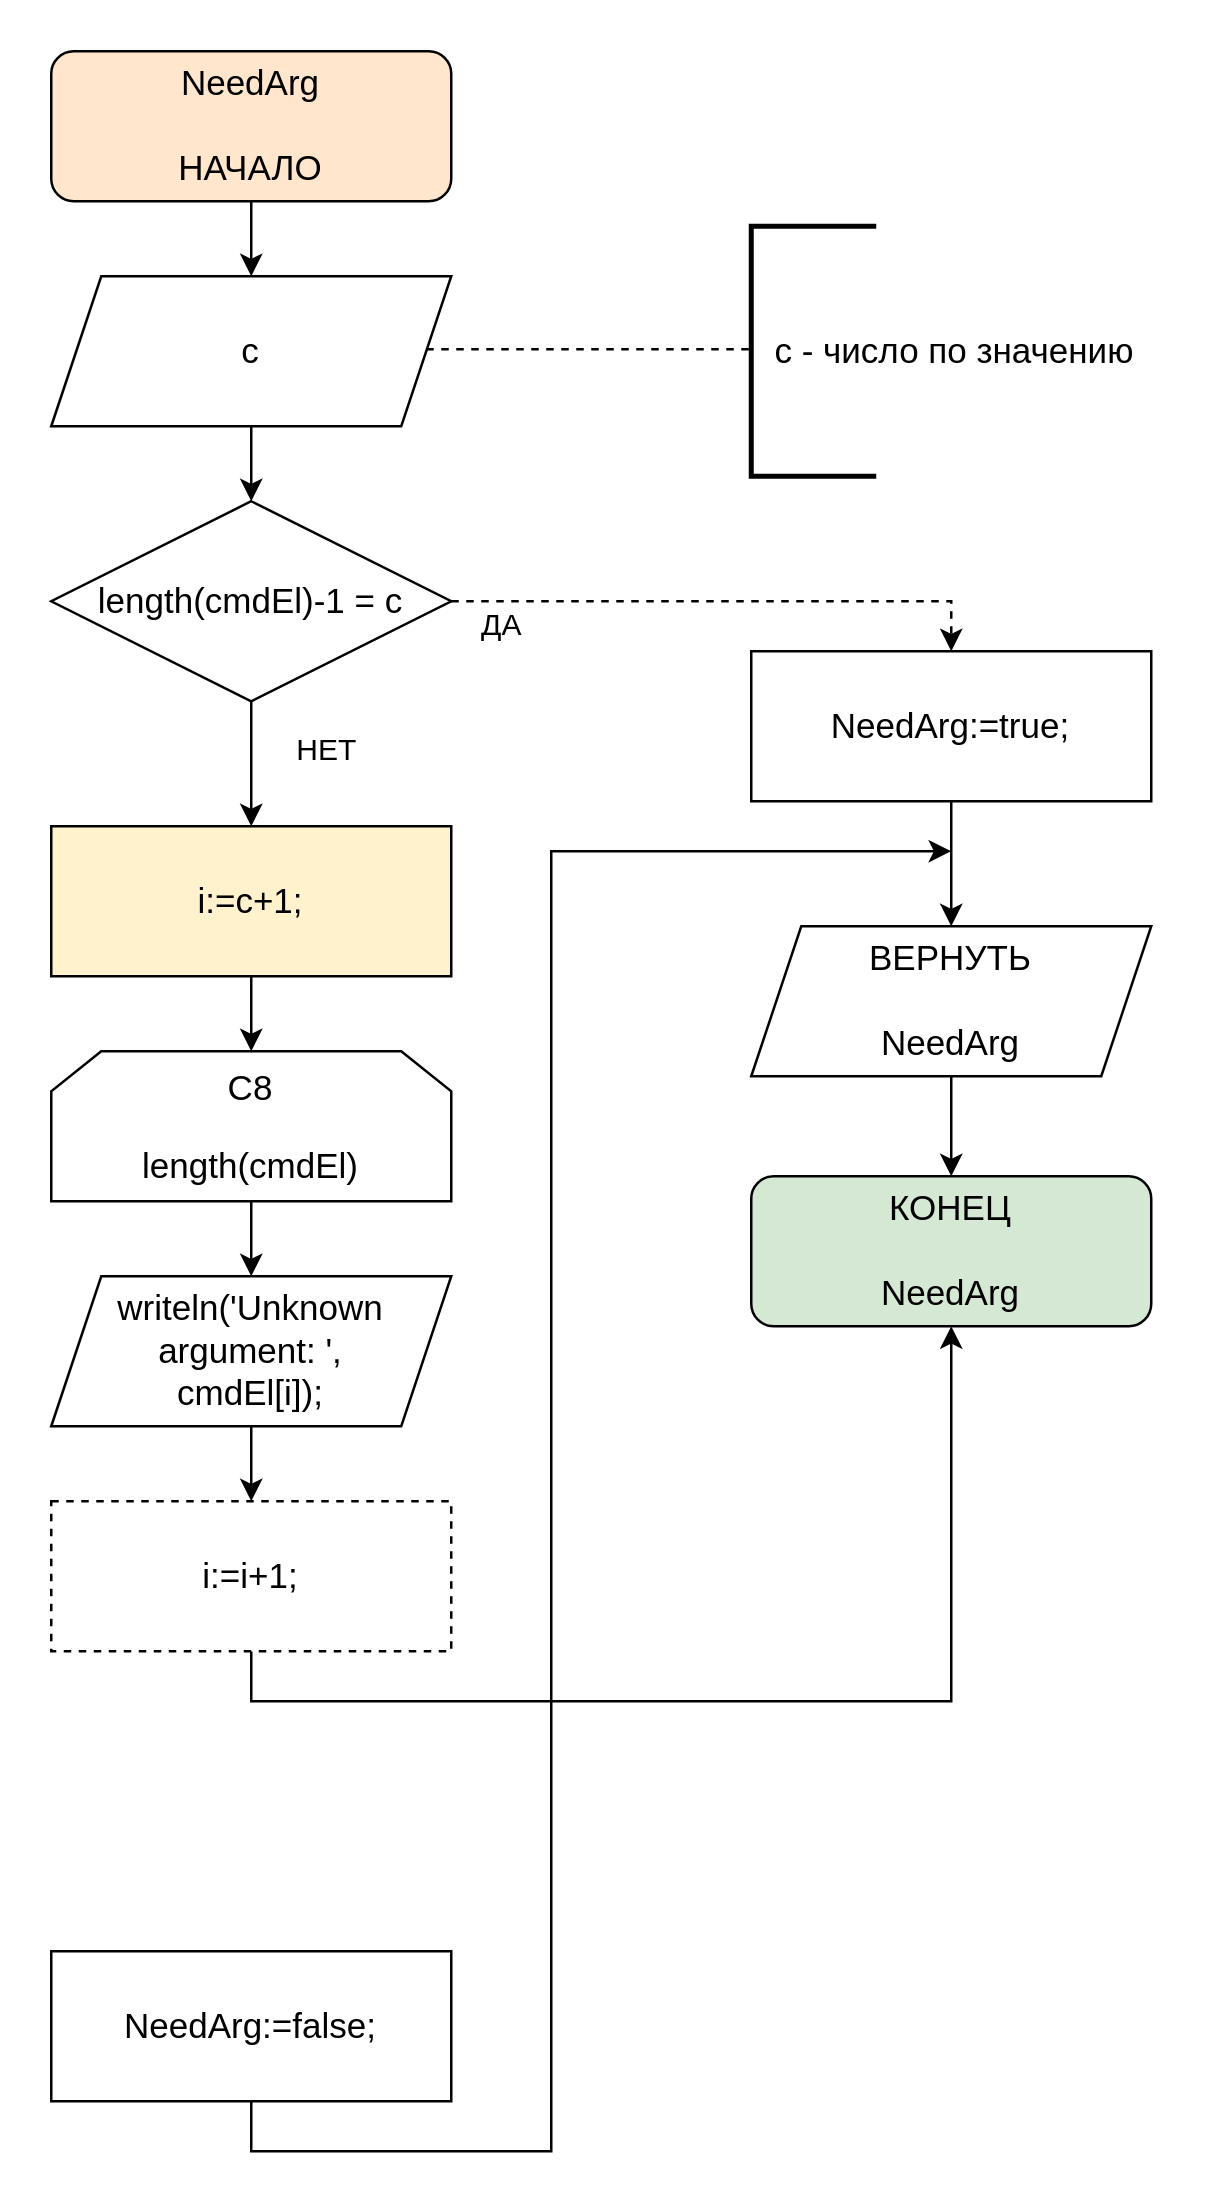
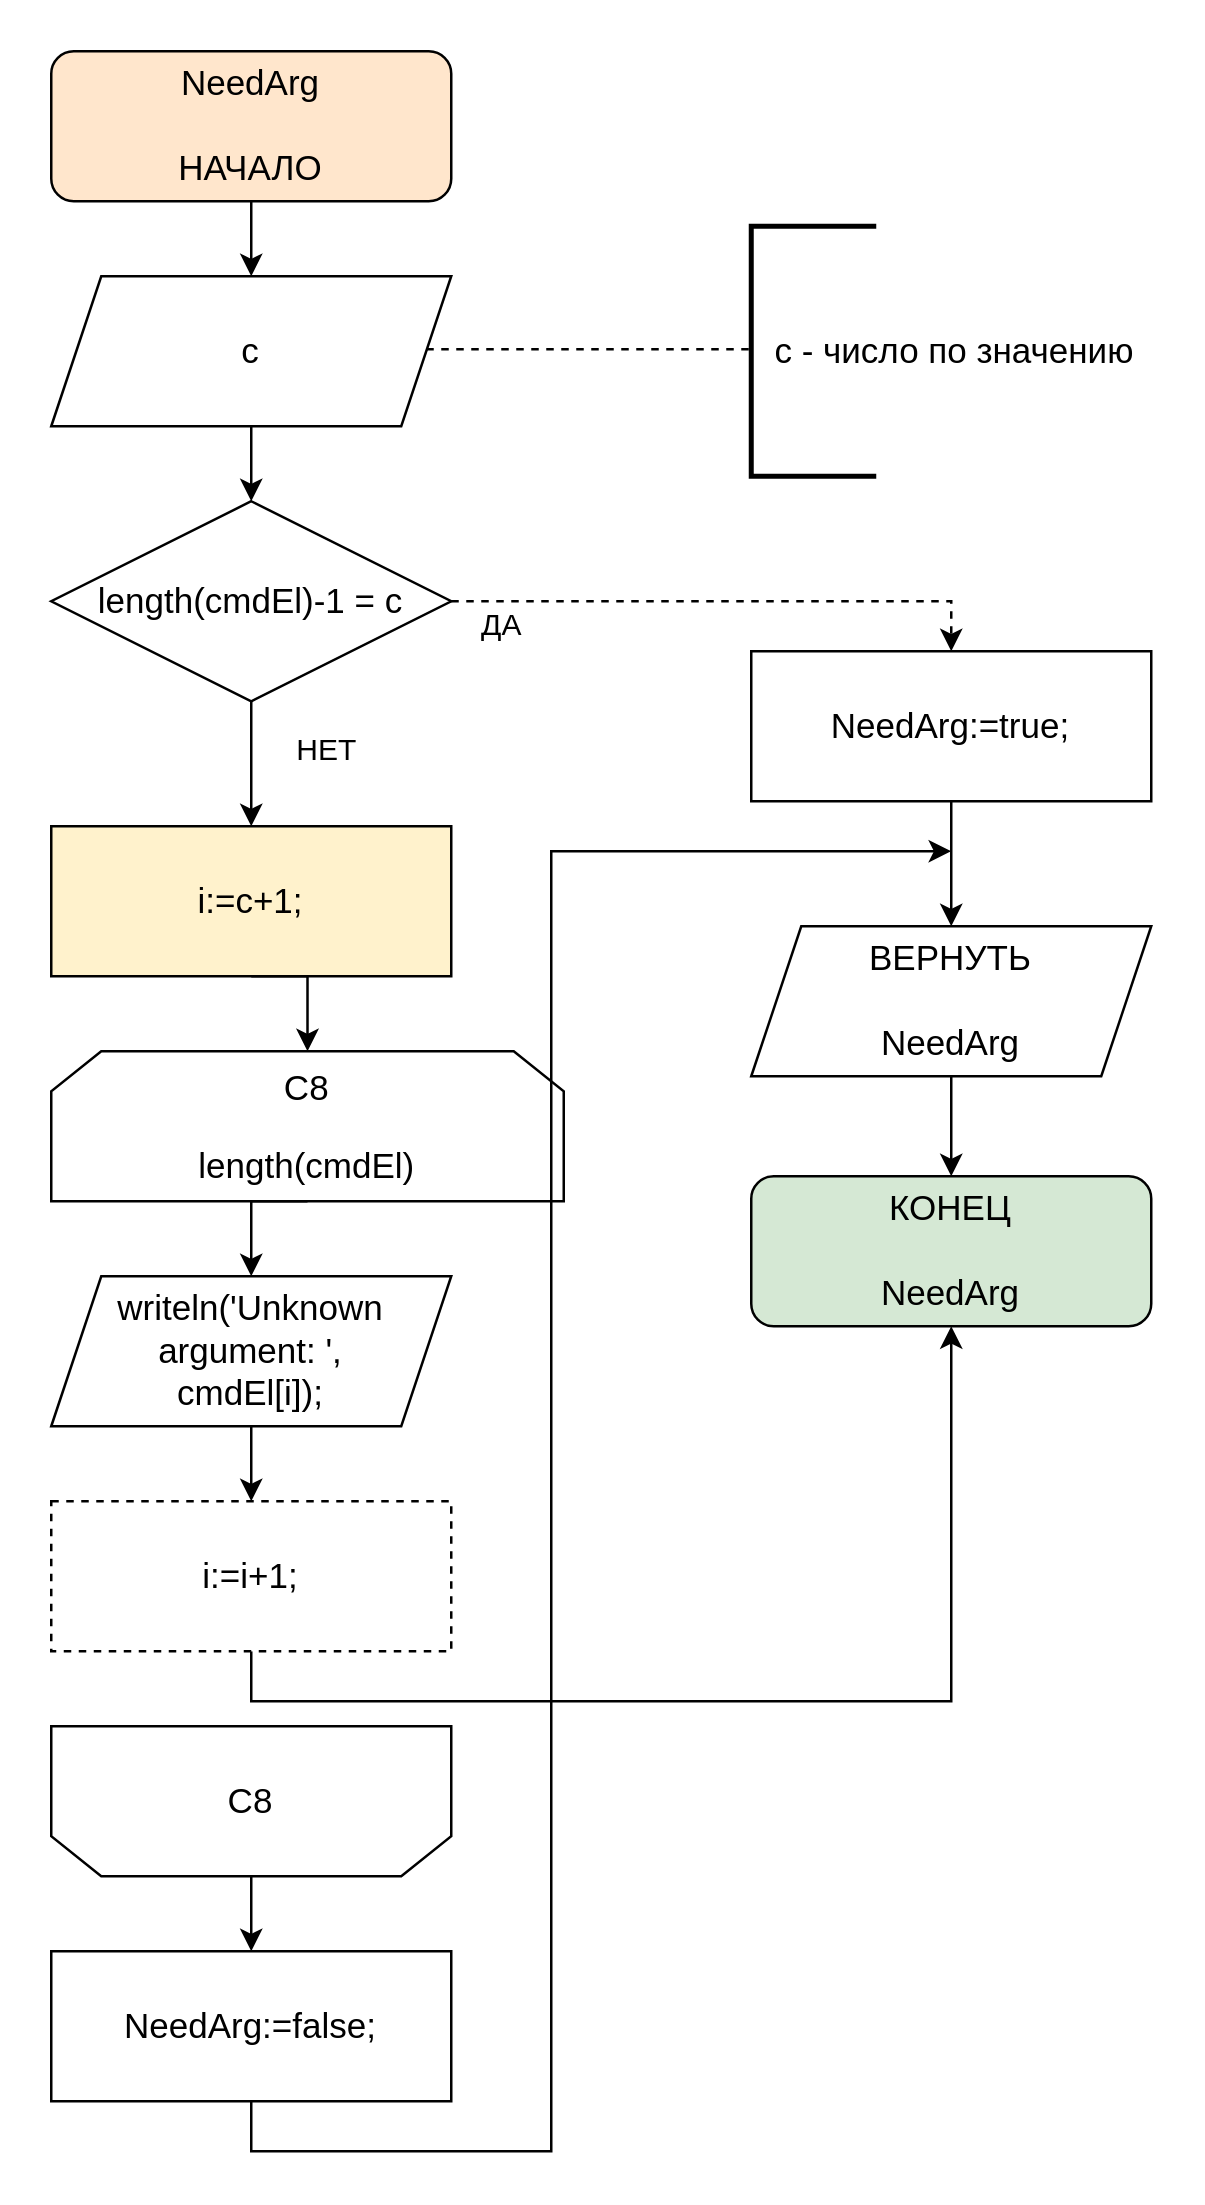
node "C8 length(cmdEl)": size 400x150 -> 513x150
node "C8": added
edge "C8" -> "NeedArg:=false;": added
